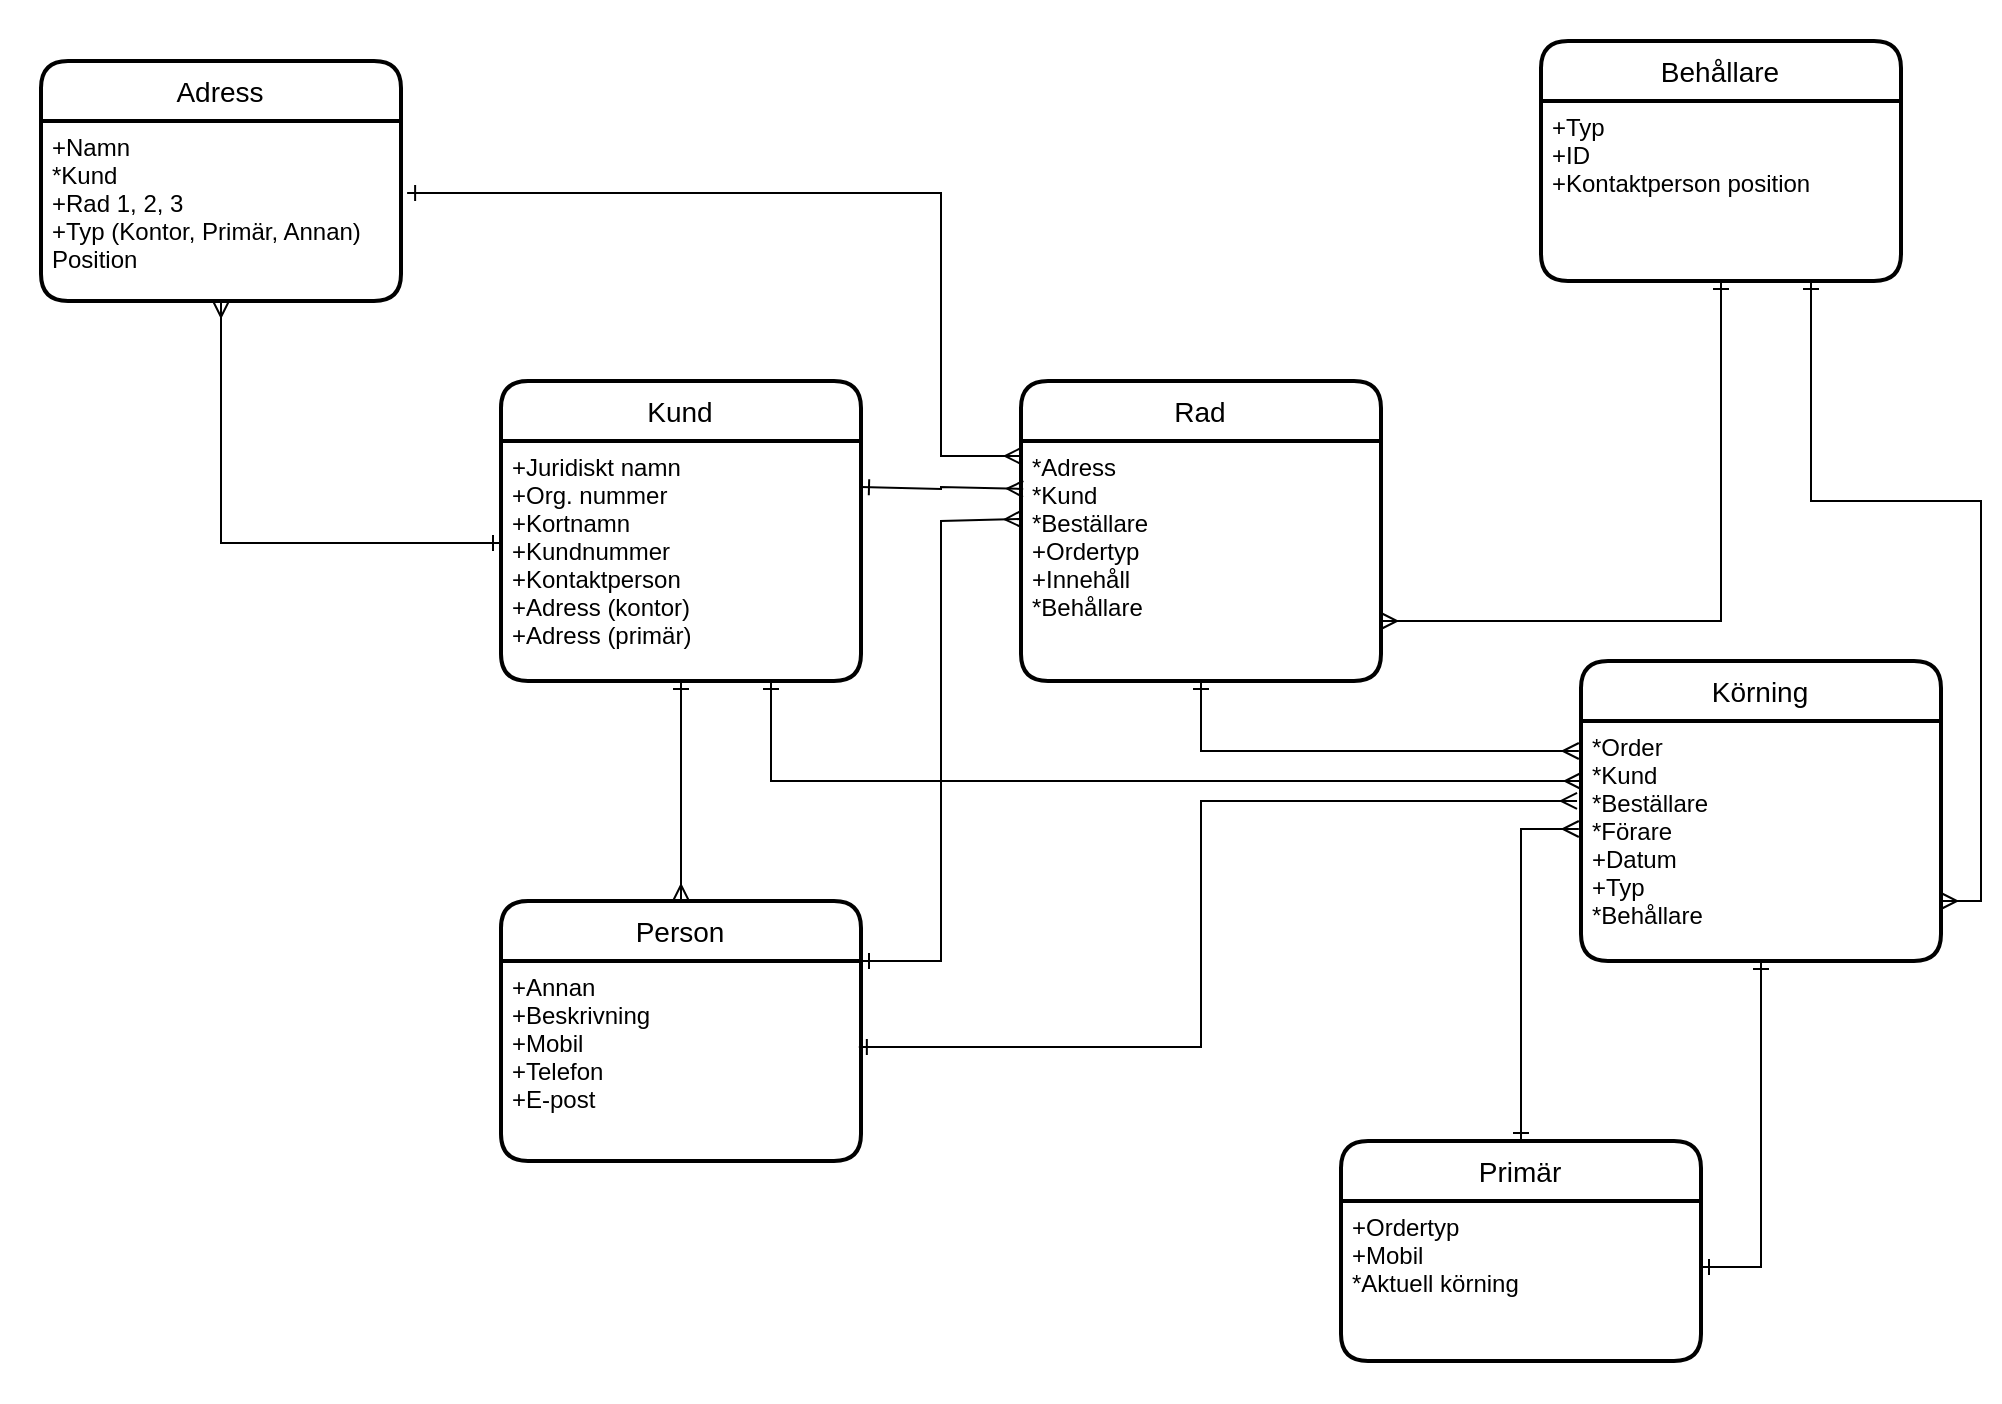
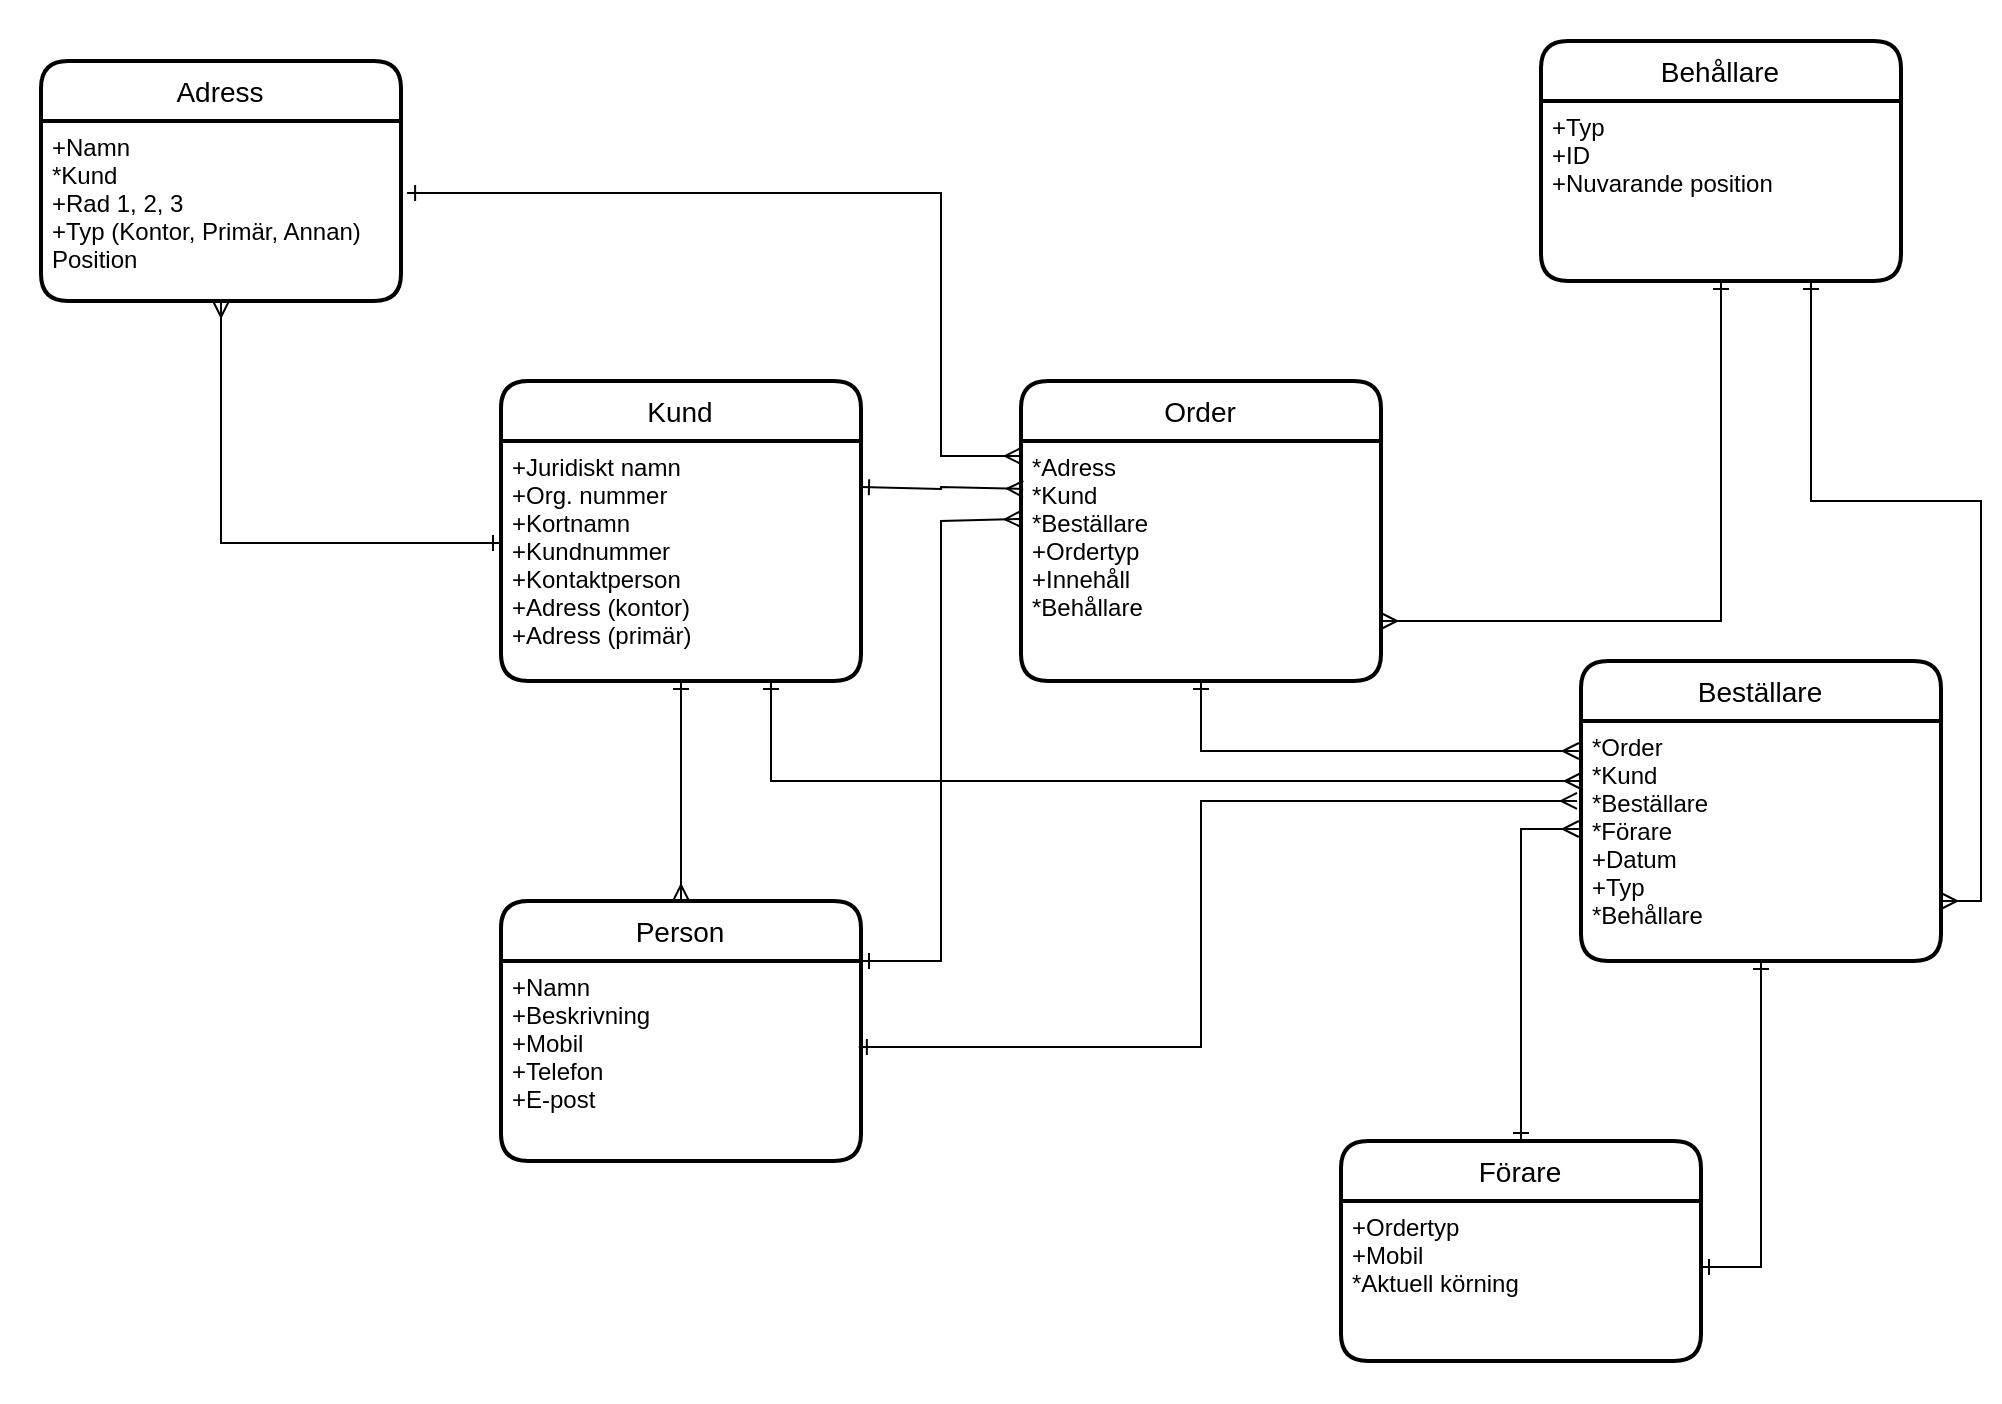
node "+Typ +ID +Kontaktperson position": label "+Typ +ID +Kontaktperson position" -> "+Typ +ID +Nuvarande position"
node "Rad": label "Rad" -> "Order"
node "Körning": label "Körning" -> "Beställare"
node "+Annan +Beskrivning +Mobil +Telefon +E-post": label "+Annan +Beskrivning +Mobil +Telefon +E-post" -> "+Namn +Beskrivning +Mobil +Telefon +E-post"
node "Primär": label "Primär" -> "Förare"
